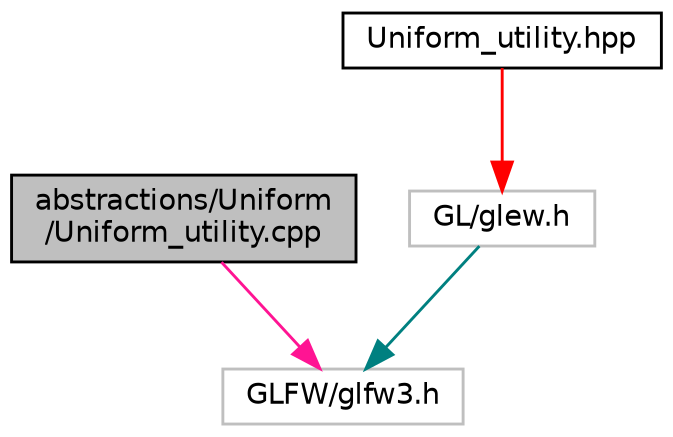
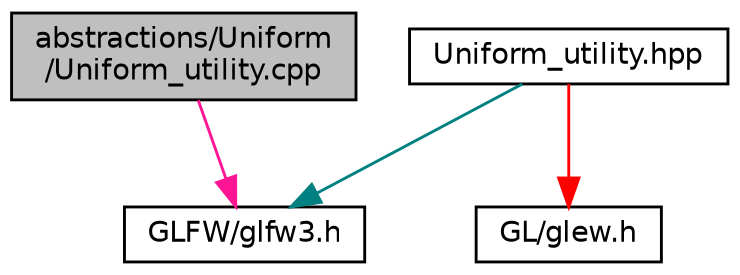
node "GL/glew.h": color grey75 -> black
edge "GL/glew.h" -> "GLFW/glfw3.h": now "Uniform_utility.hpp" -> "GLFW/glfw3.h"
node "GLFW/glfw3.h": color grey75 -> black
